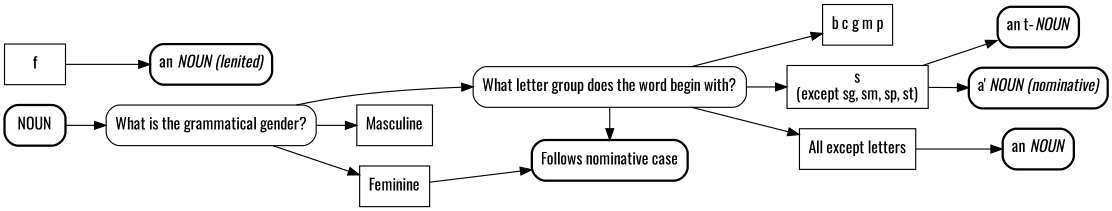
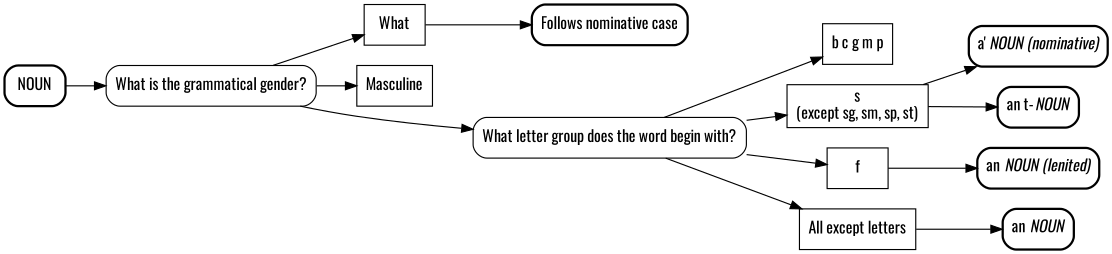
edge "What letter group does the word begin with?" -> "Follows nominative case": now "What letter group does the word begin with?" -> "f"
node "Feminine": label "Feminine" -> "What"
